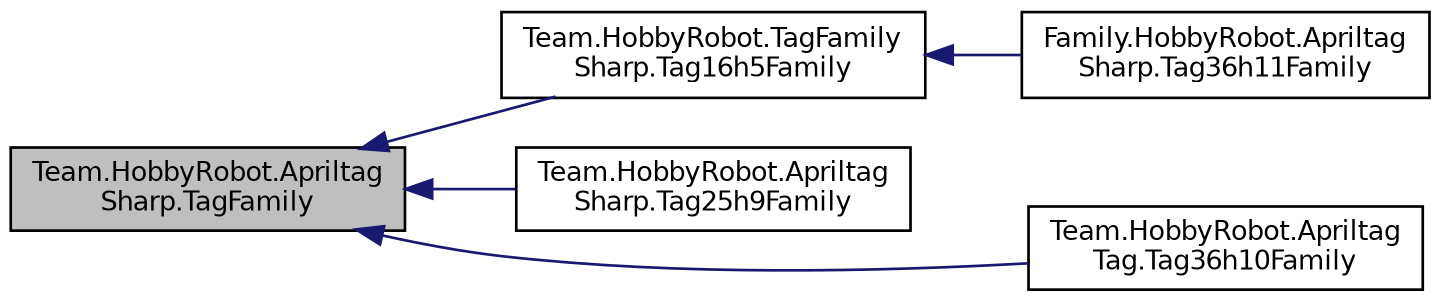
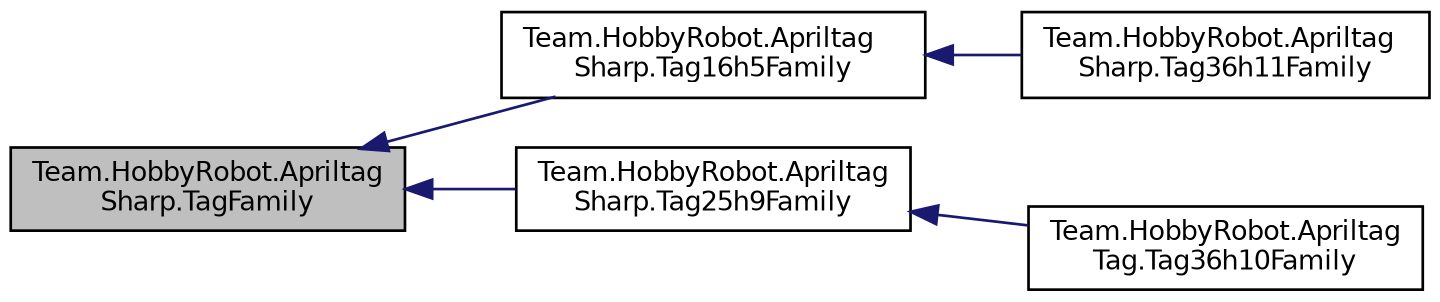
node "Team.HobbyRobot.TagFamily Sharp.Tag16h5Family": label "Team.HobbyRobot.TagFamily Sharp.Tag16h5Family" -> "Team.HobbyRobot.Apriltag Sharp.Tag16h5Family"
node "Family.HobbyRobot.Apriltag Sharp.Tag36h11Family": label "Family.HobbyRobot.Apriltag Sharp.Tag36h11Family" -> "Team.HobbyRobot.Apriltag Sharp.Tag36h11Family"
edge "Team.HobbyRobot.Apriltag Tag.Tag36h10Family" -> "Team.HobbyRobot.Apriltag Sharp.TagFamily": now "Team.HobbyRobot.Apriltag Tag.Tag36h10Family" -> "Team.HobbyRobot.Apriltag Sharp.Tag25h9Family"
